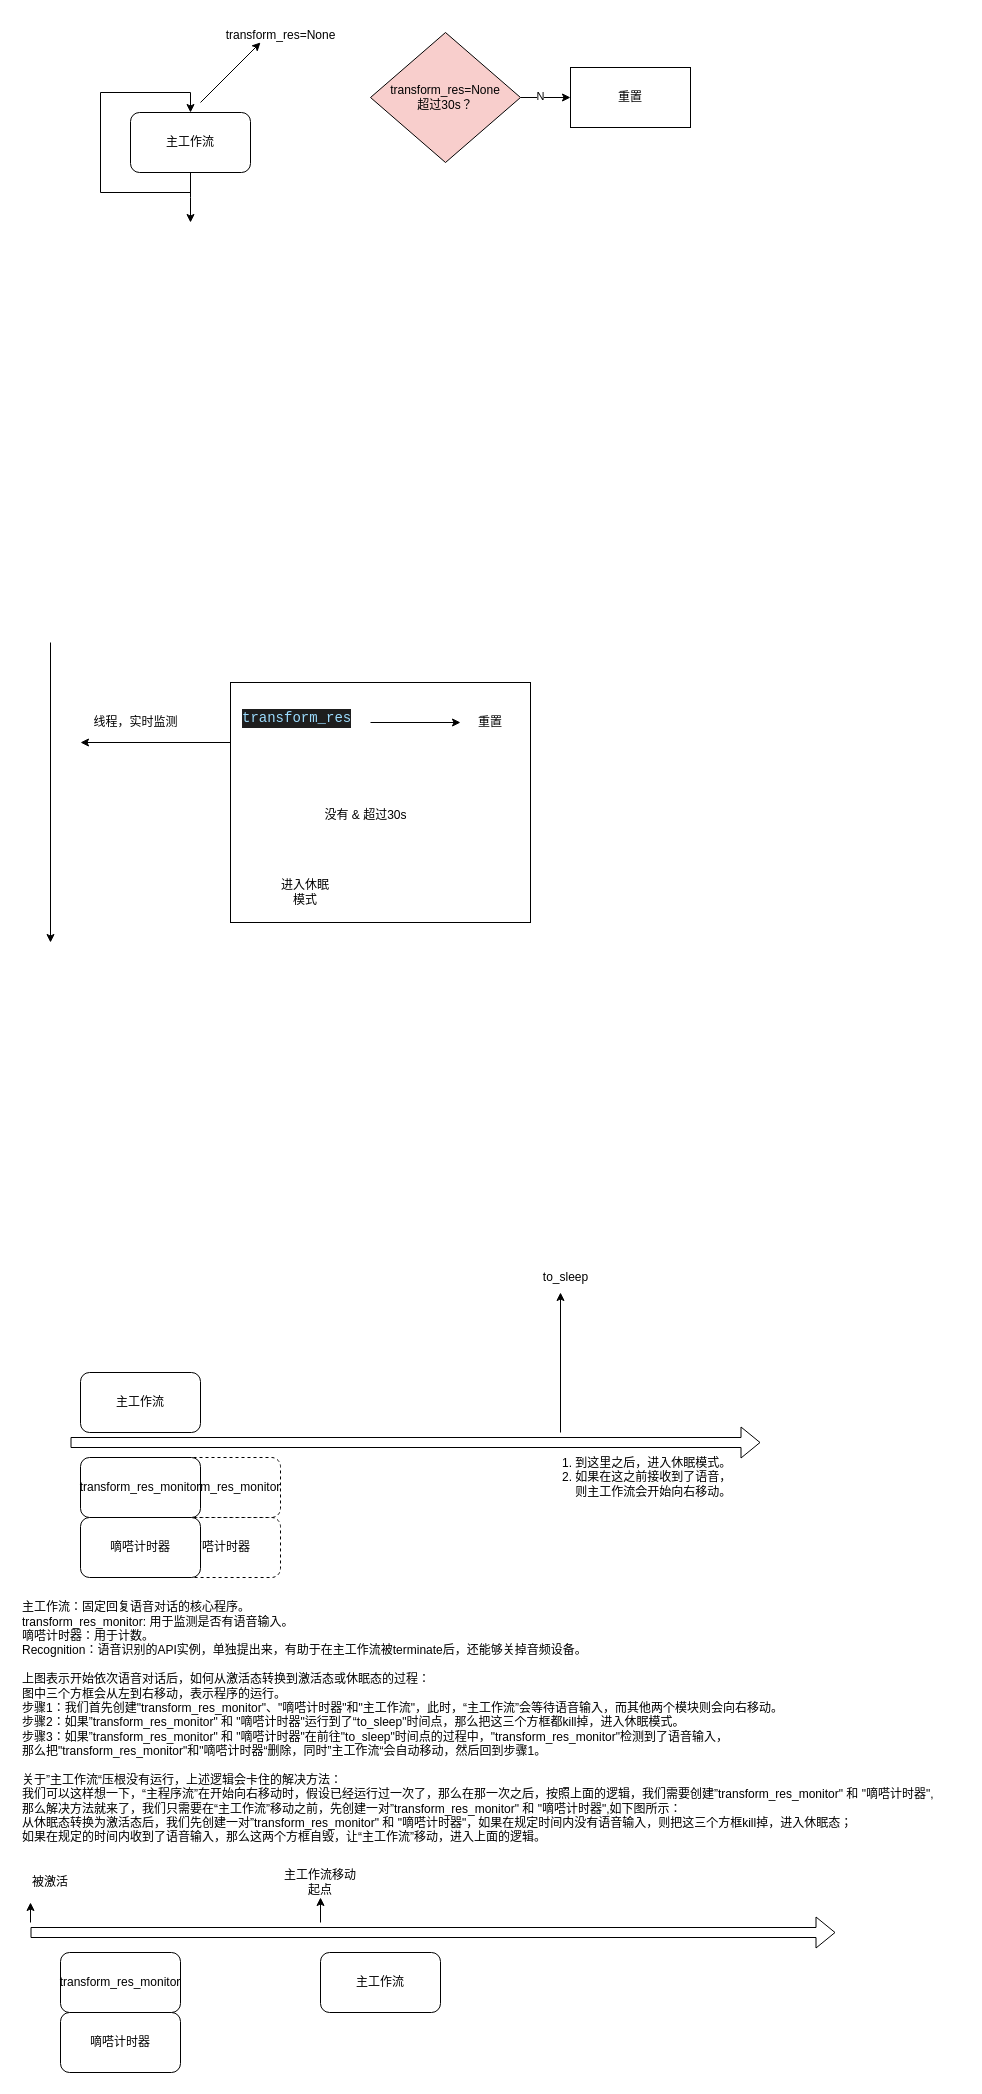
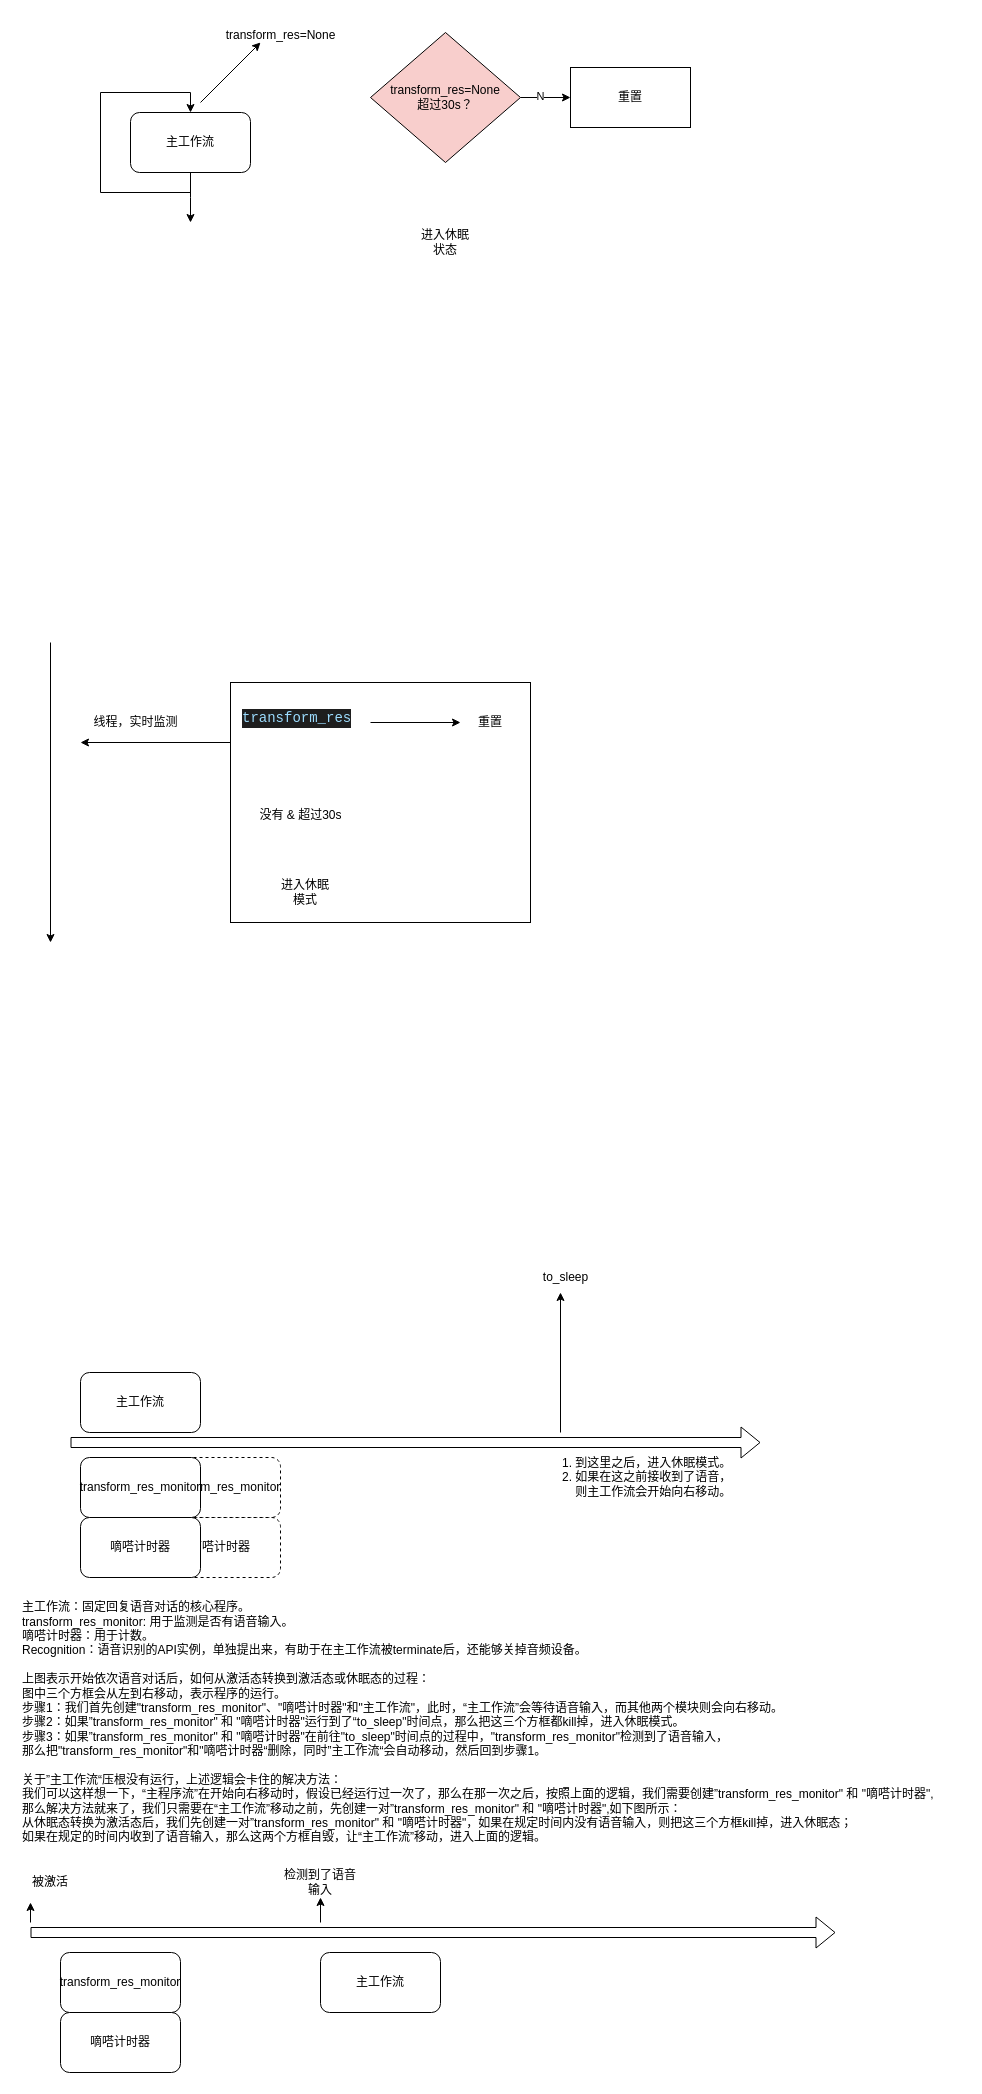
node "进入休眠状态": added
node "没有 & 超过30s": moved (366, 816) -> (301, 816)
node "主工作流移动起点": label "主工作流移动起点" -> "检测到了语音输入"
